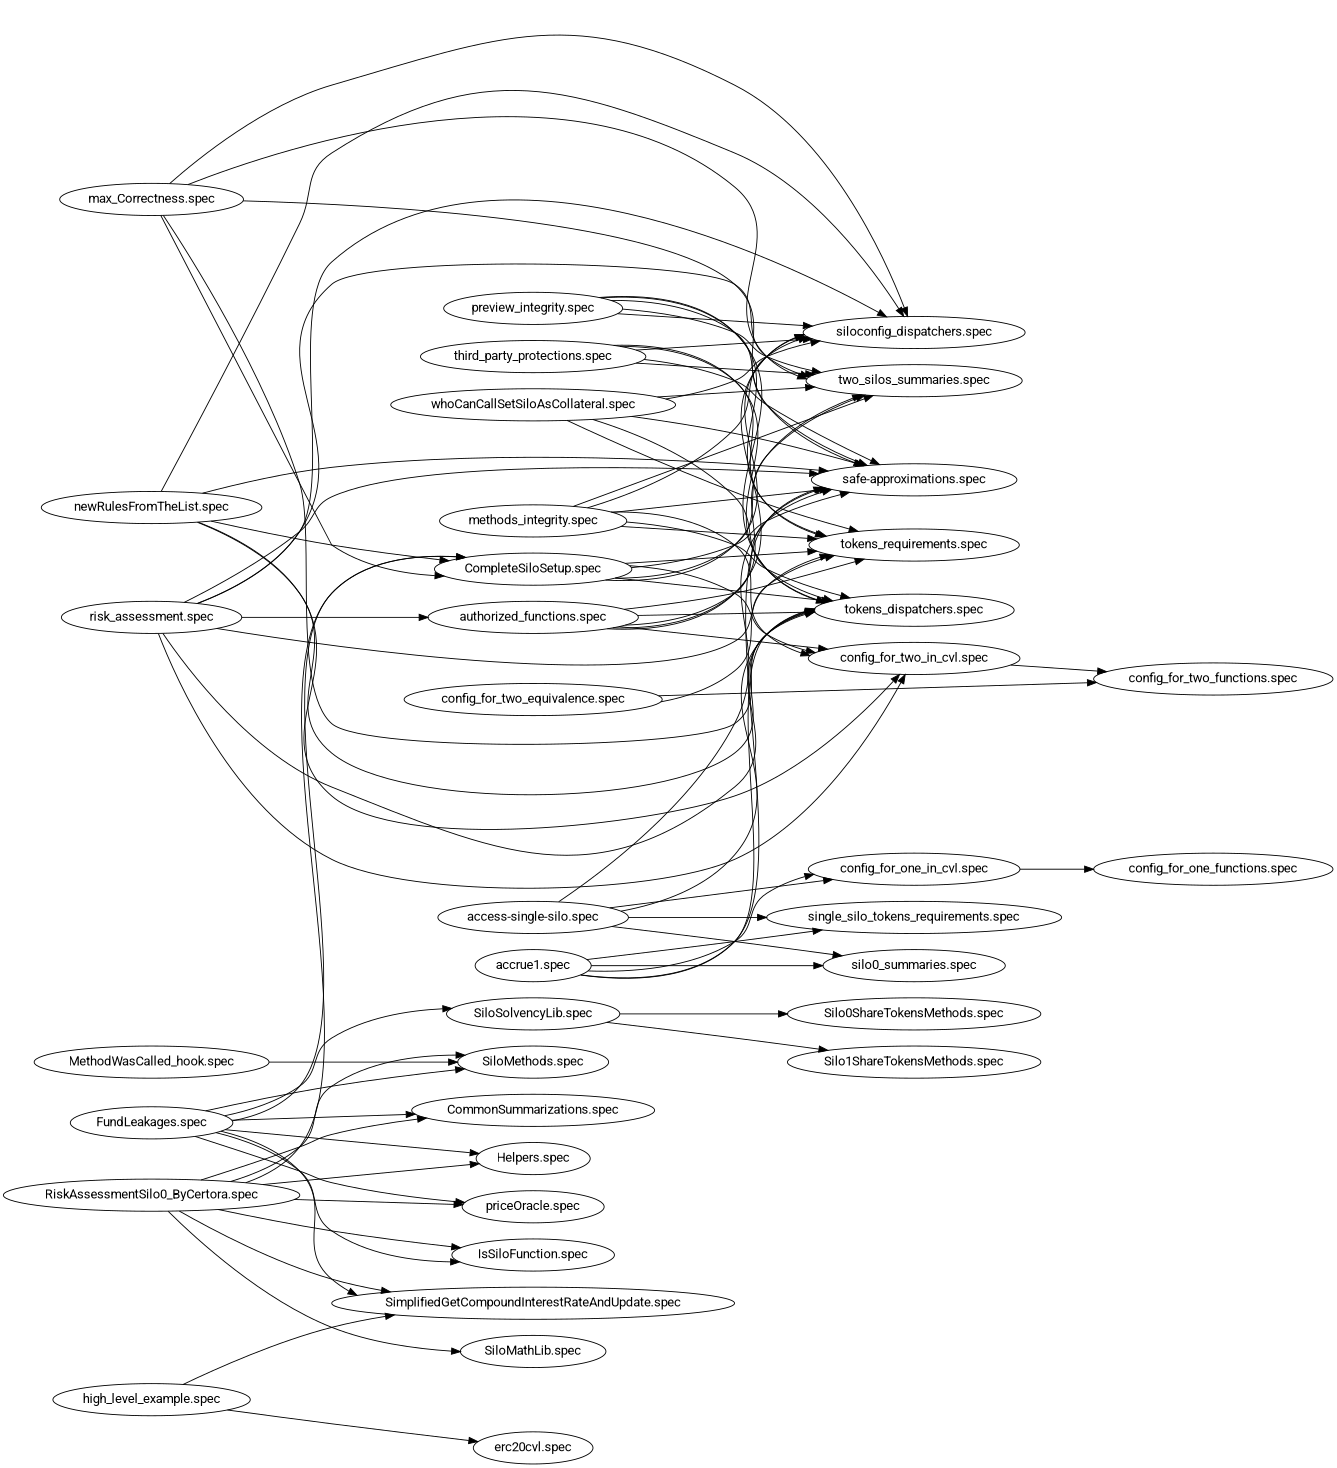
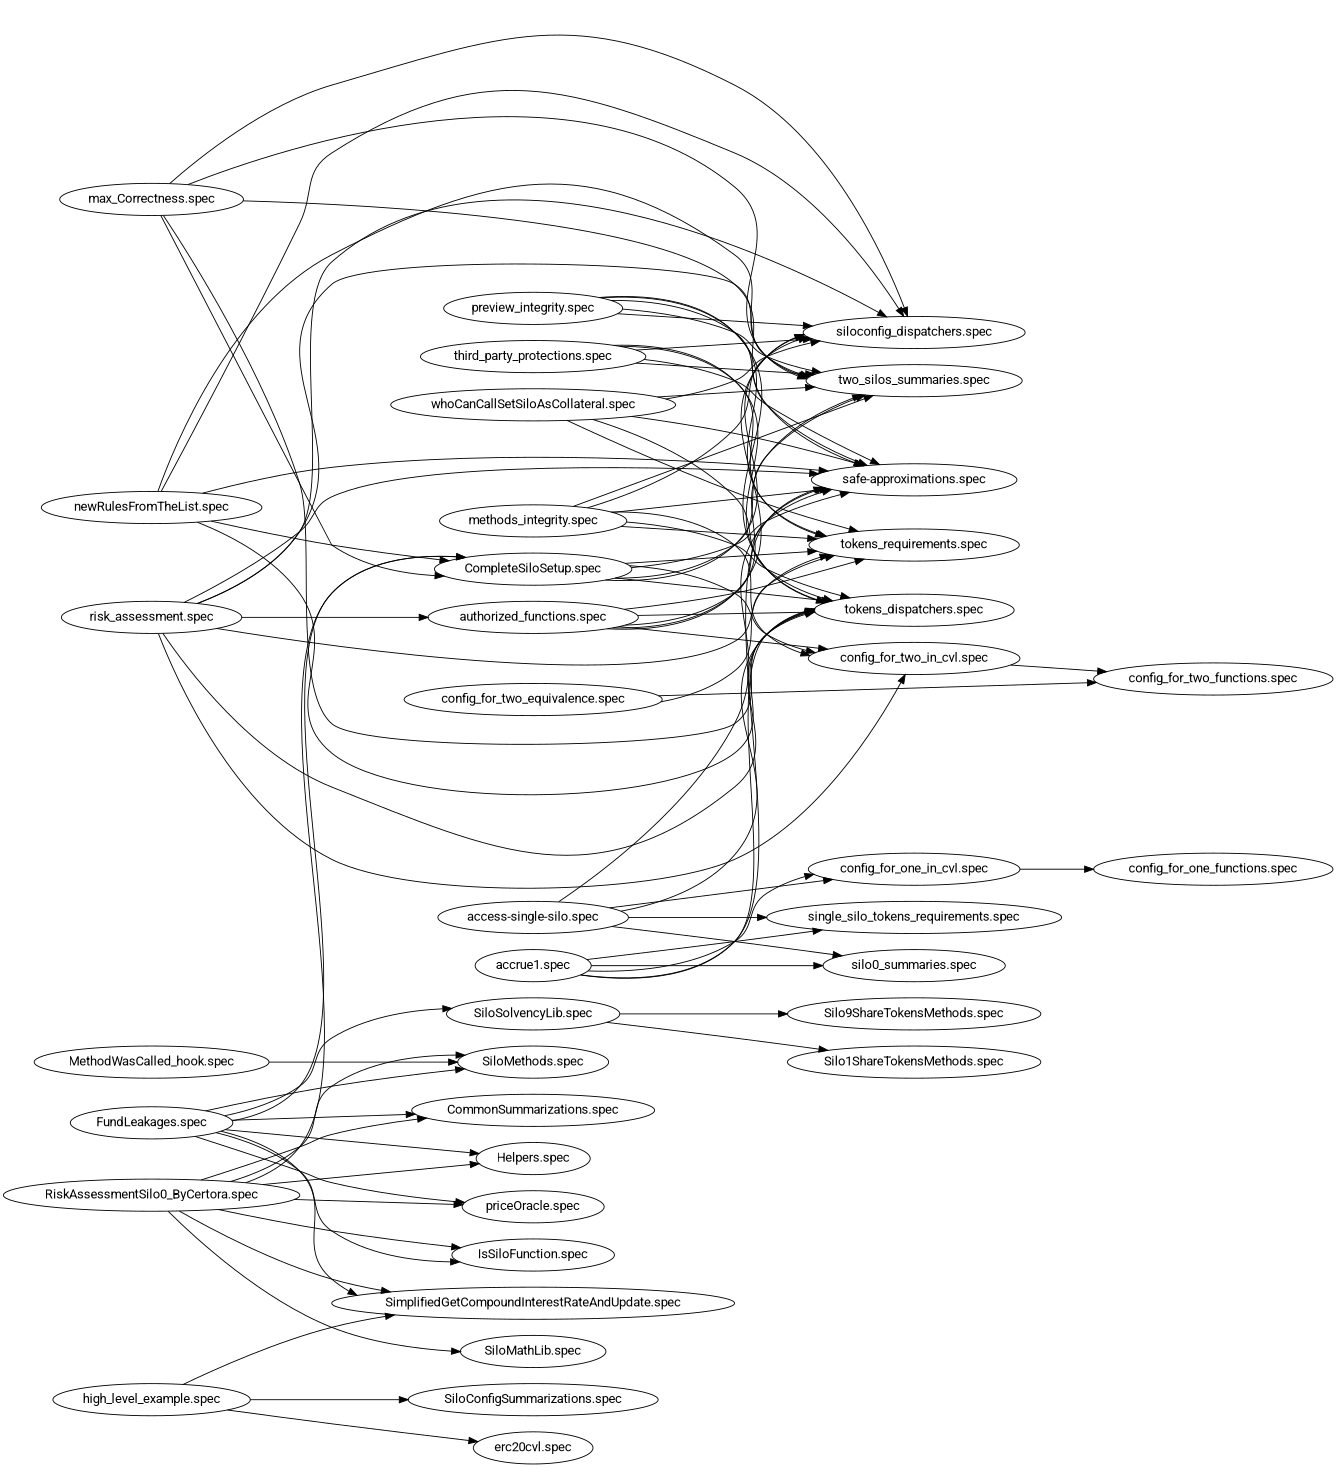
edge "newRulesFromTheList.spec" -> "config_for_two_in_cvl.spec": now "newRulesFromTheList.spec" -> "two_silos_summaries.spec"
node "Silo0ShareTokensMethods.spec": label "Silo0ShareTokensMethods.spec" -> "Silo9ShareTokensMethods.spec"
node "SiloConfigSummarizations.spec": added
